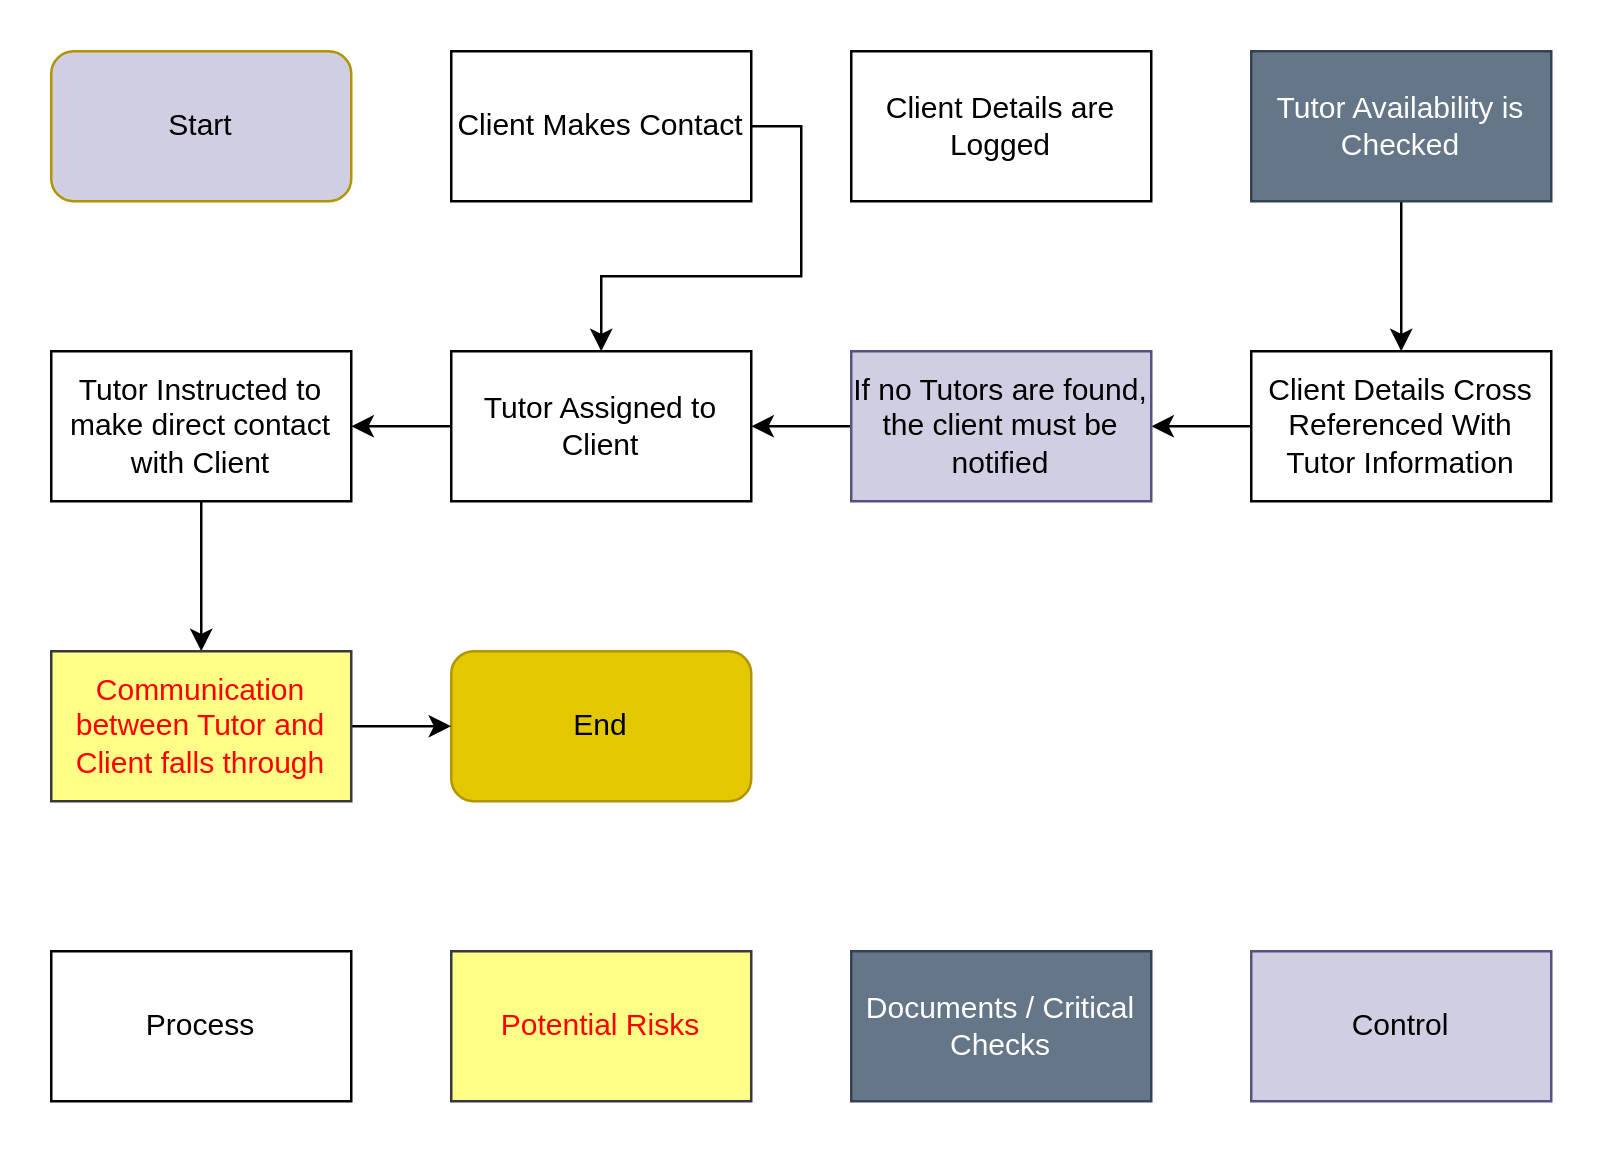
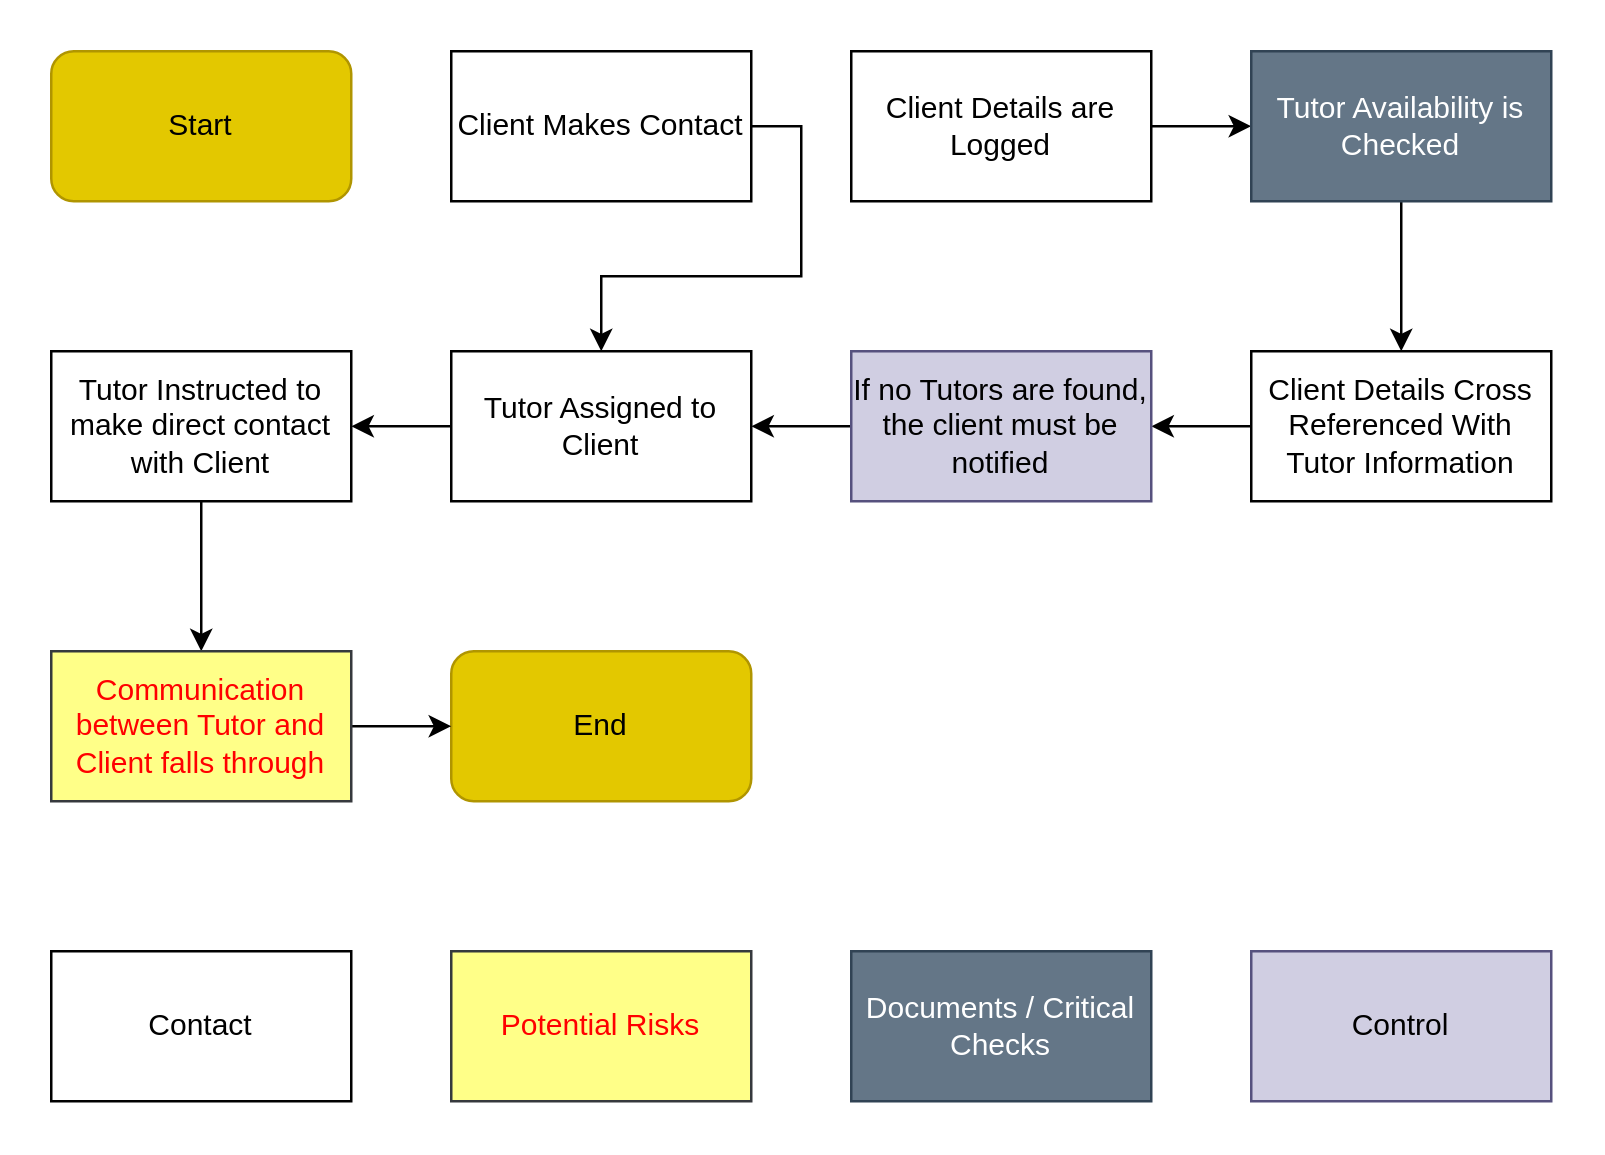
node "Start": fillcolor #d0cee2 -> #e3c800
edge "Client Details are Logged" -> "Tutor Availability is Checked": added
node "Process": label "Process" -> "Contact"
